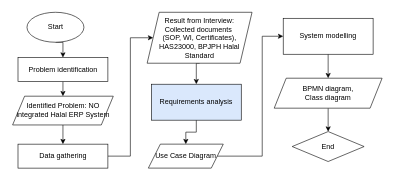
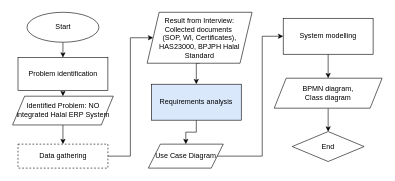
node "Start": size 57x30 -> 72x30
node "Problem identification": size 90x24 -> 90x33
node "Data gathering": style solid -> dashed
